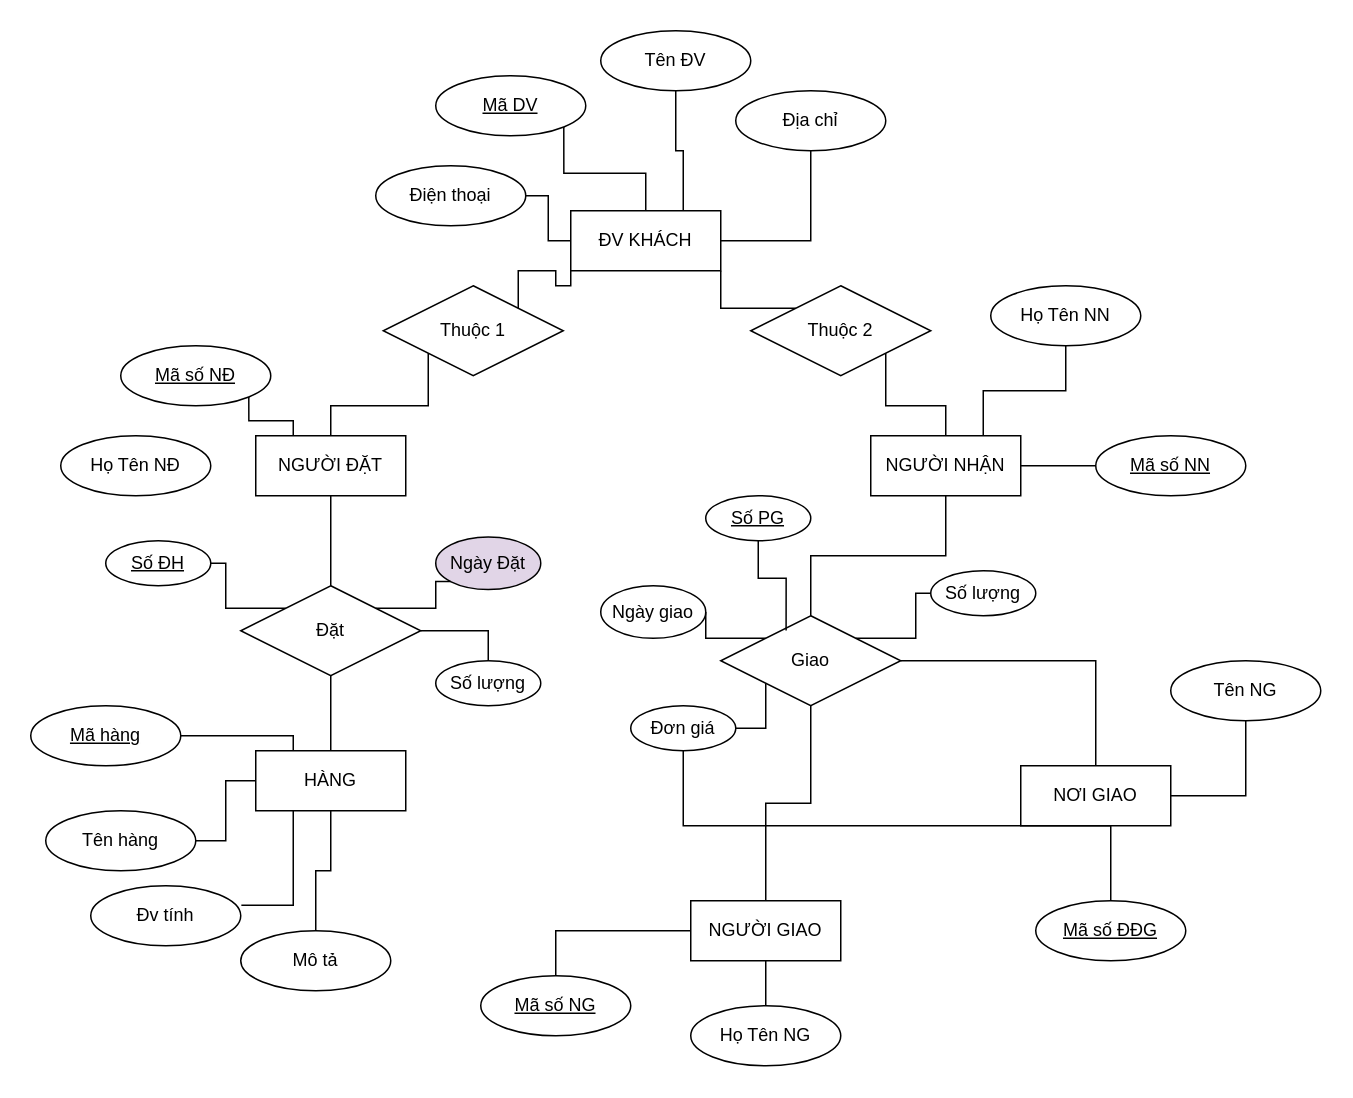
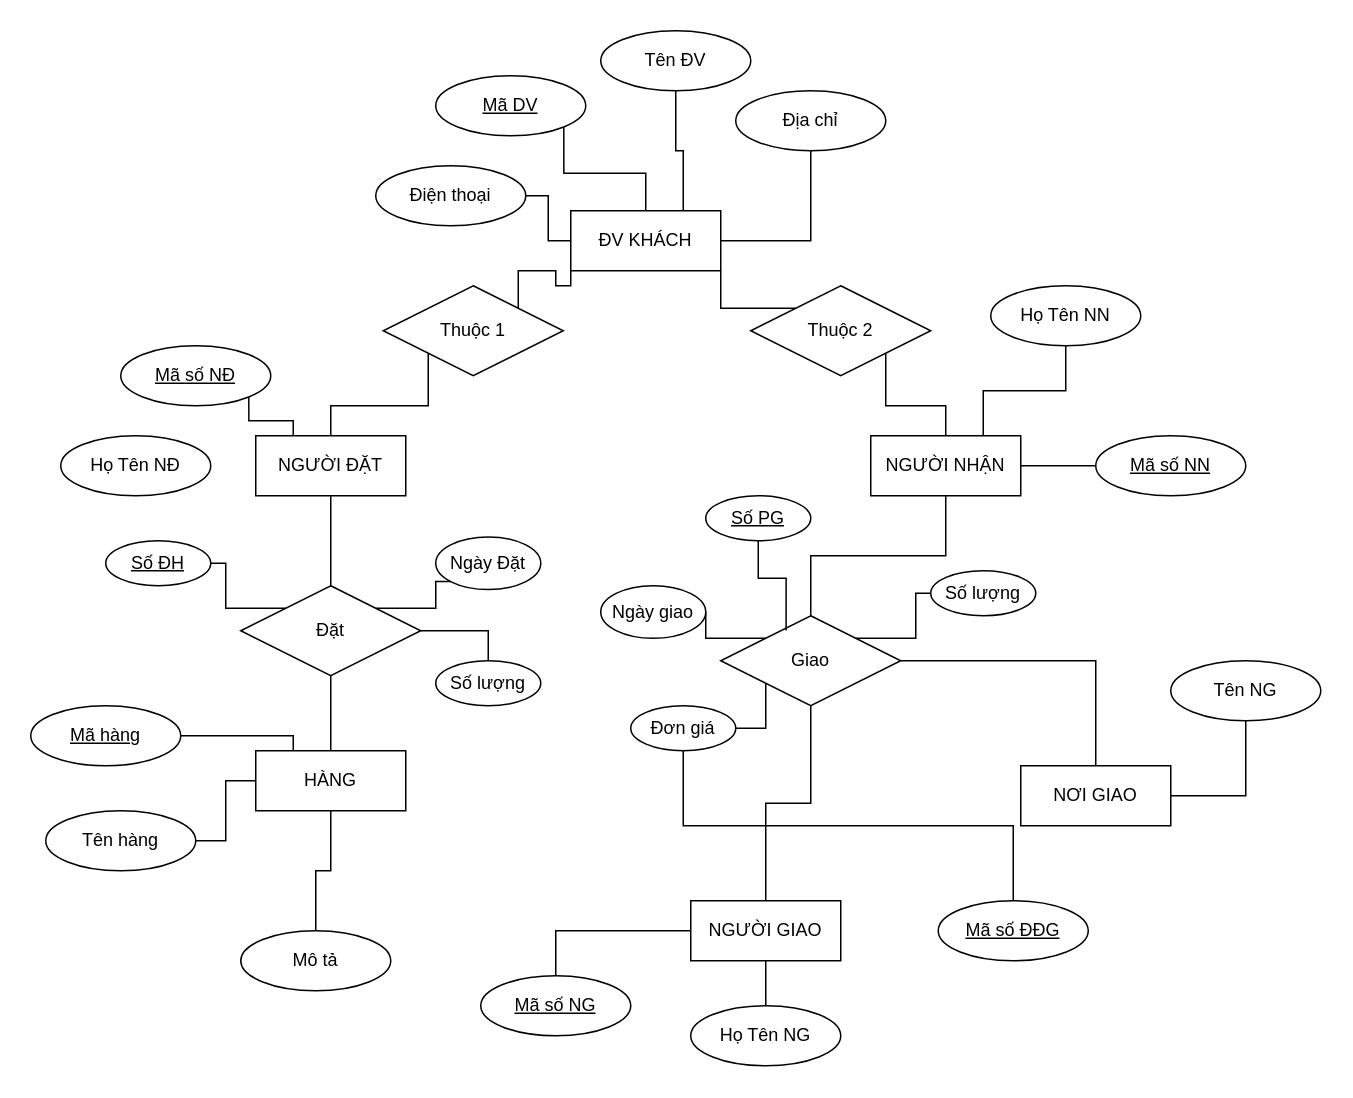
node "Ngày Đặt": fillcolor #e1d5e7 -> #ffffff
edge "HÀNG" -- "Đv tính": removed
node "Đv tính": removed
node "Mã số ĐĐG": moved (1111, 931) -> (1013, 931)
